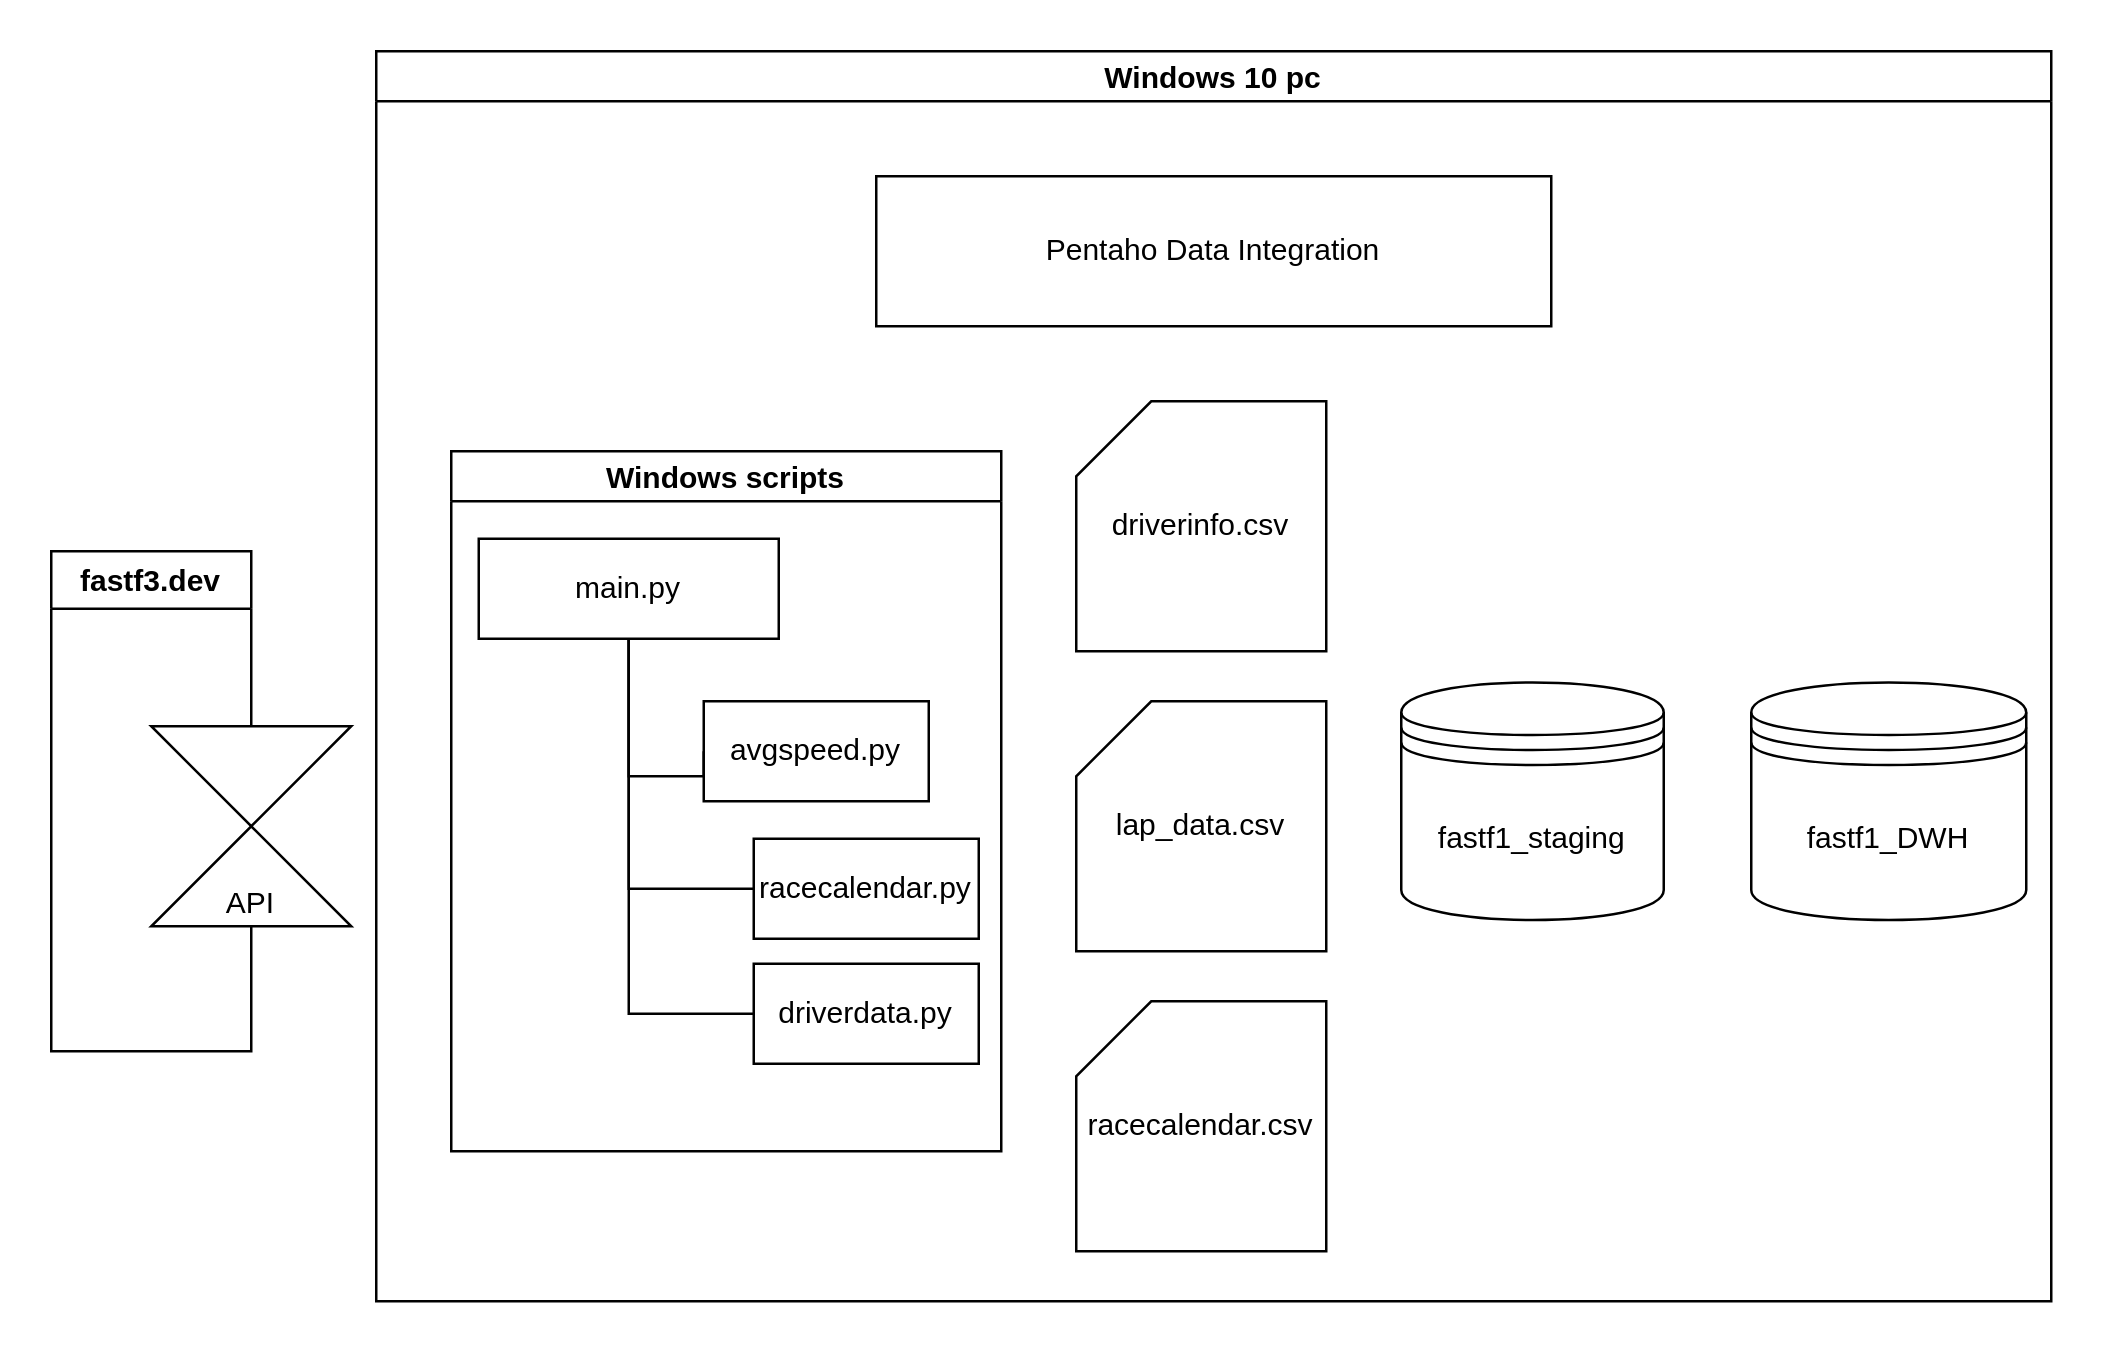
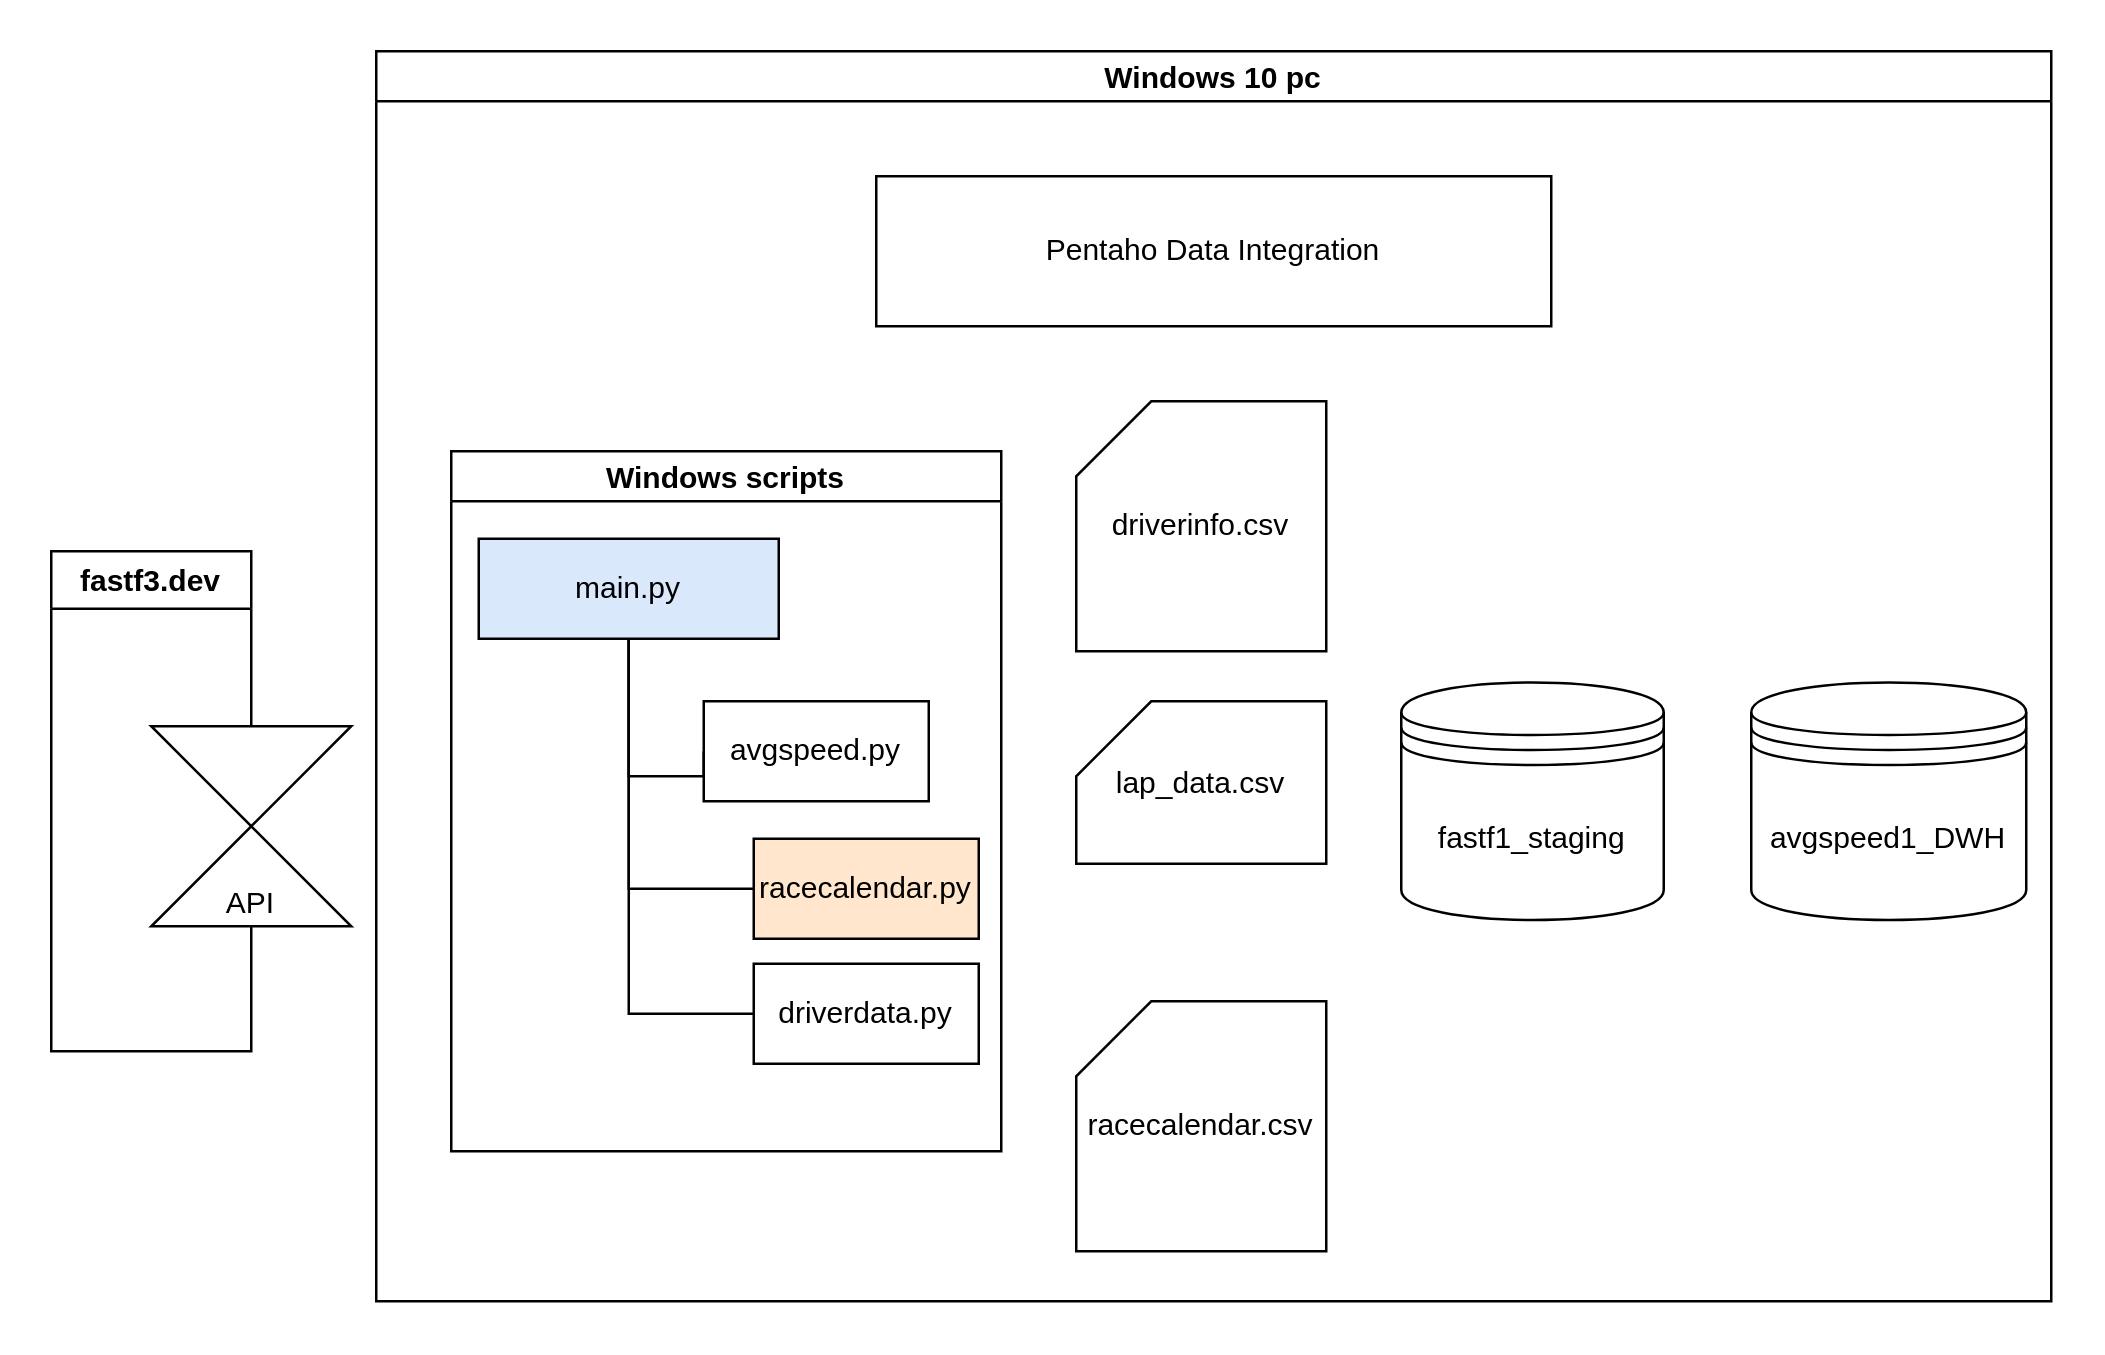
node "main.py": fillcolor #ffffff -> #dae8fc
node "lap_data.csv": size 250x250 -> 250x163
node "fastf1_DWH": label "fastf1_DWH" -> "avgspeed1_DWH"
node "racecalendar.py": fillcolor #ffffff -> #ffe6cc
